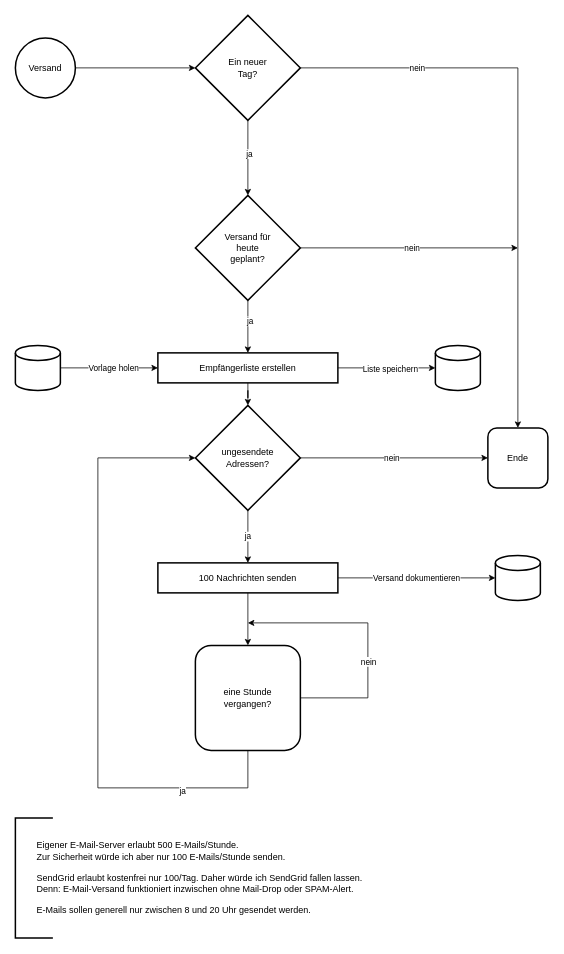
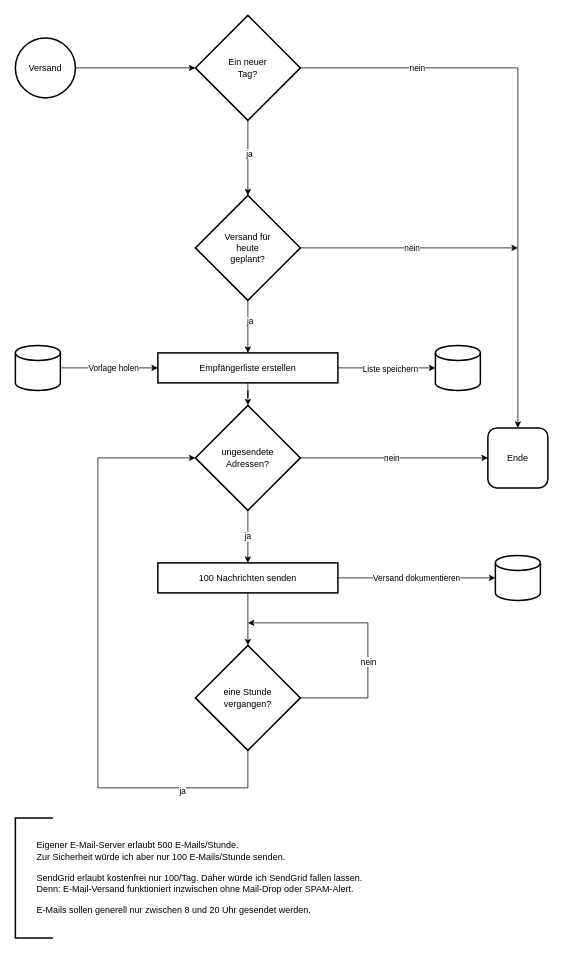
node "eine Stunde vergangen?": shape rounded rectangle -> diamond
